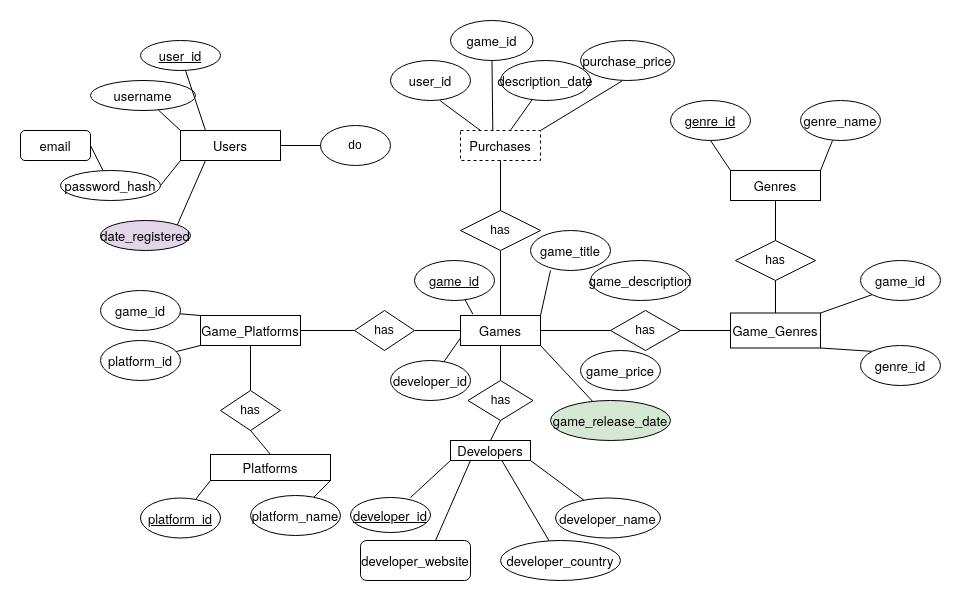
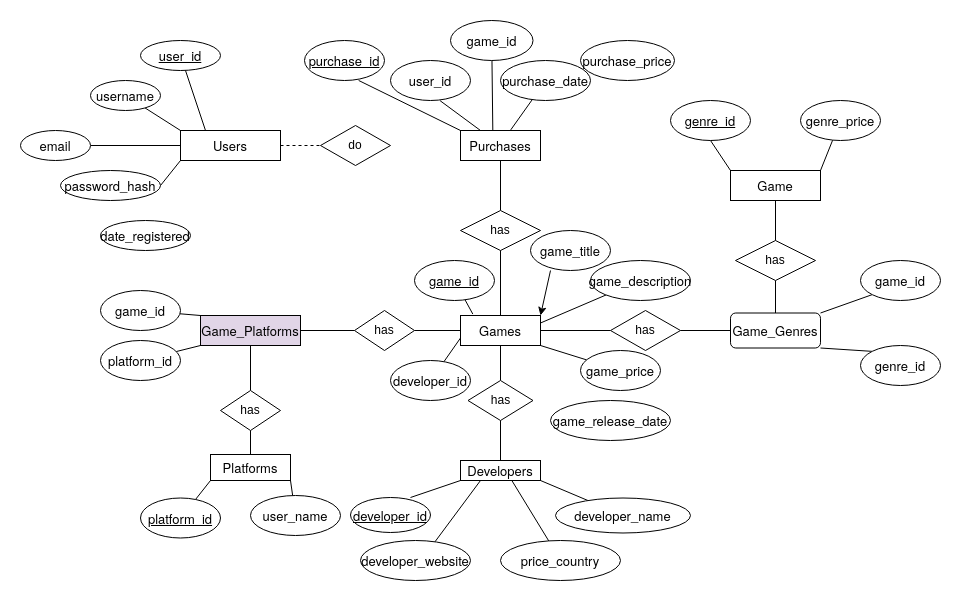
node "purchase_id": added
node "description_date": label "description_date" -> "purchase_date"
node "username": size 105x30 -> 70x30
edge "purchase_id" -- "Purchases": added
edge "purchase_price" -- "Purchases": removed
node "genre_name": label "genre_name" -> "genre_price"
node "email": shape rounded rectangle -> ellipse
edge "Users" -- "do": style solid -> dashed
node "do": shape ellipse -> diamond
node "Purchases": style dashed -> solid
edge "email" -- "password_hash": now "email" -- "Users"
node "Genres": label "Genres" -> "Game"
edge "Users" -- "date_registered": removed
node "date_registered": fillcolor #e1d5e7 -> #ffffff
edge "game_description" -- "Games": added
edge "game_title" -- "Games": arrowhead none -> classic
node "Game_Platforms": fillcolor #ffffff -> #e1d5e7
node "Game_Genres": shape rectangle -> rounded rectangle
edge "Games" -- "game_price": added
edge "Games" -- "game_release_date": removed
node "game_release_date": fillcolor #d5e8d4 -> #ffffff
node "Developers": moved (491, 451) -> (501, 471)
node "Platforms": size 120x26 -> 80x26
node "platform_name": label "platform_name" -> "user_name"
node "developer_name": size 105x40 -> 135x35
node "developer_website": shape rounded rectangle -> ellipse
node "developer_country": label "developer_country" -> "price_country"
